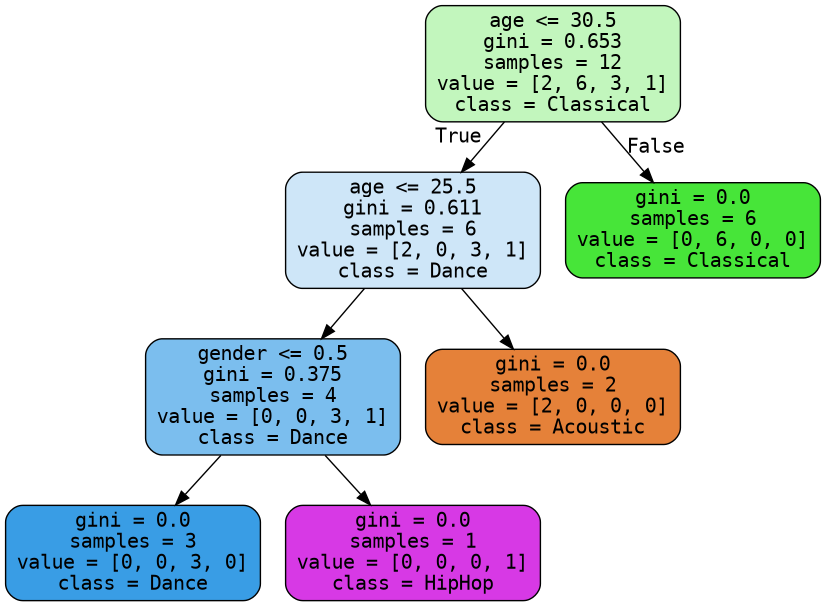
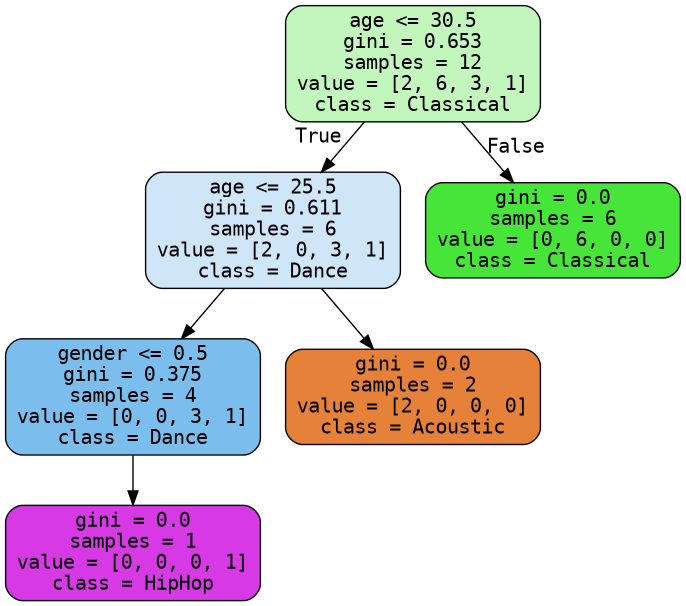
node "gini = 0.0 samples = 3 value = [0, 0, 3, 0] class = Dance": removed
